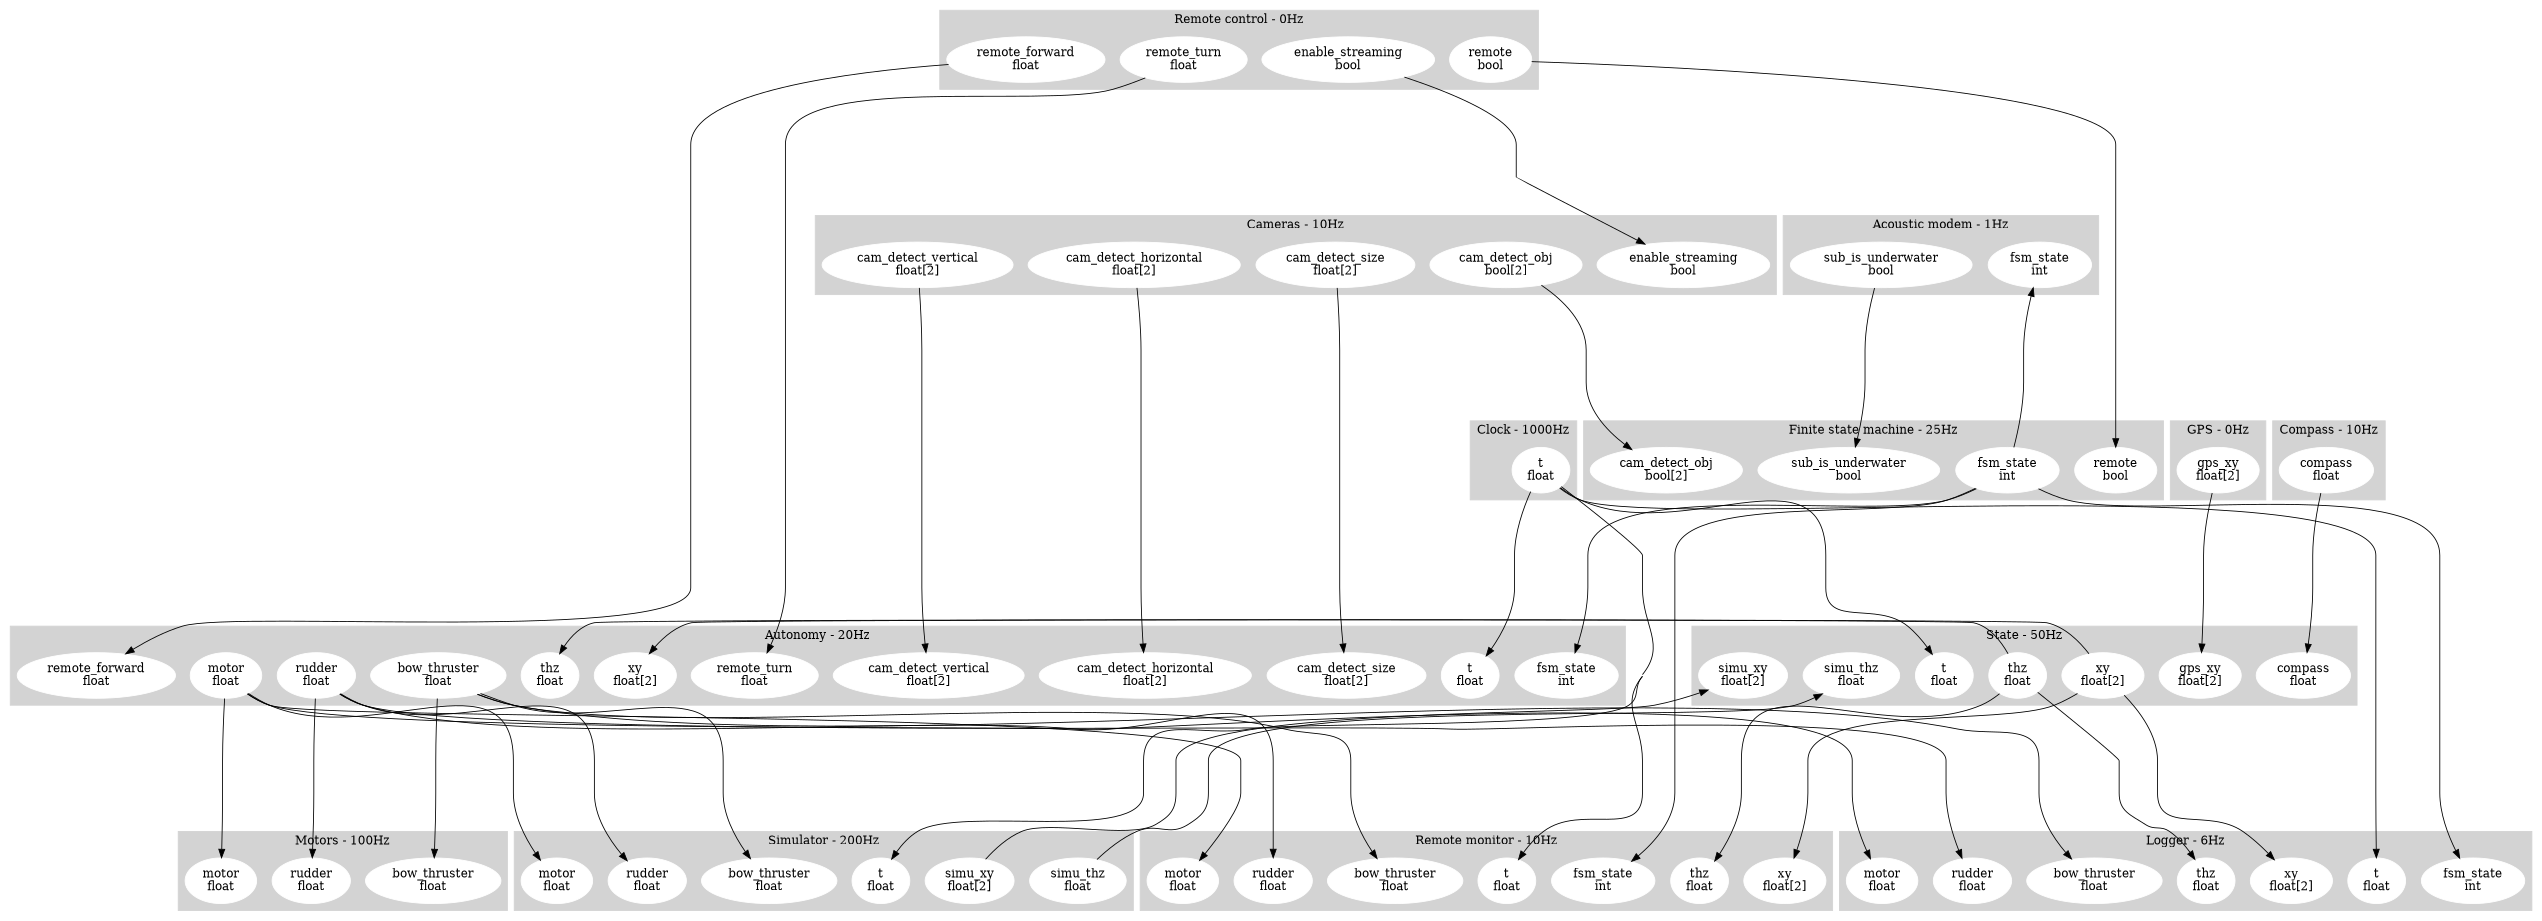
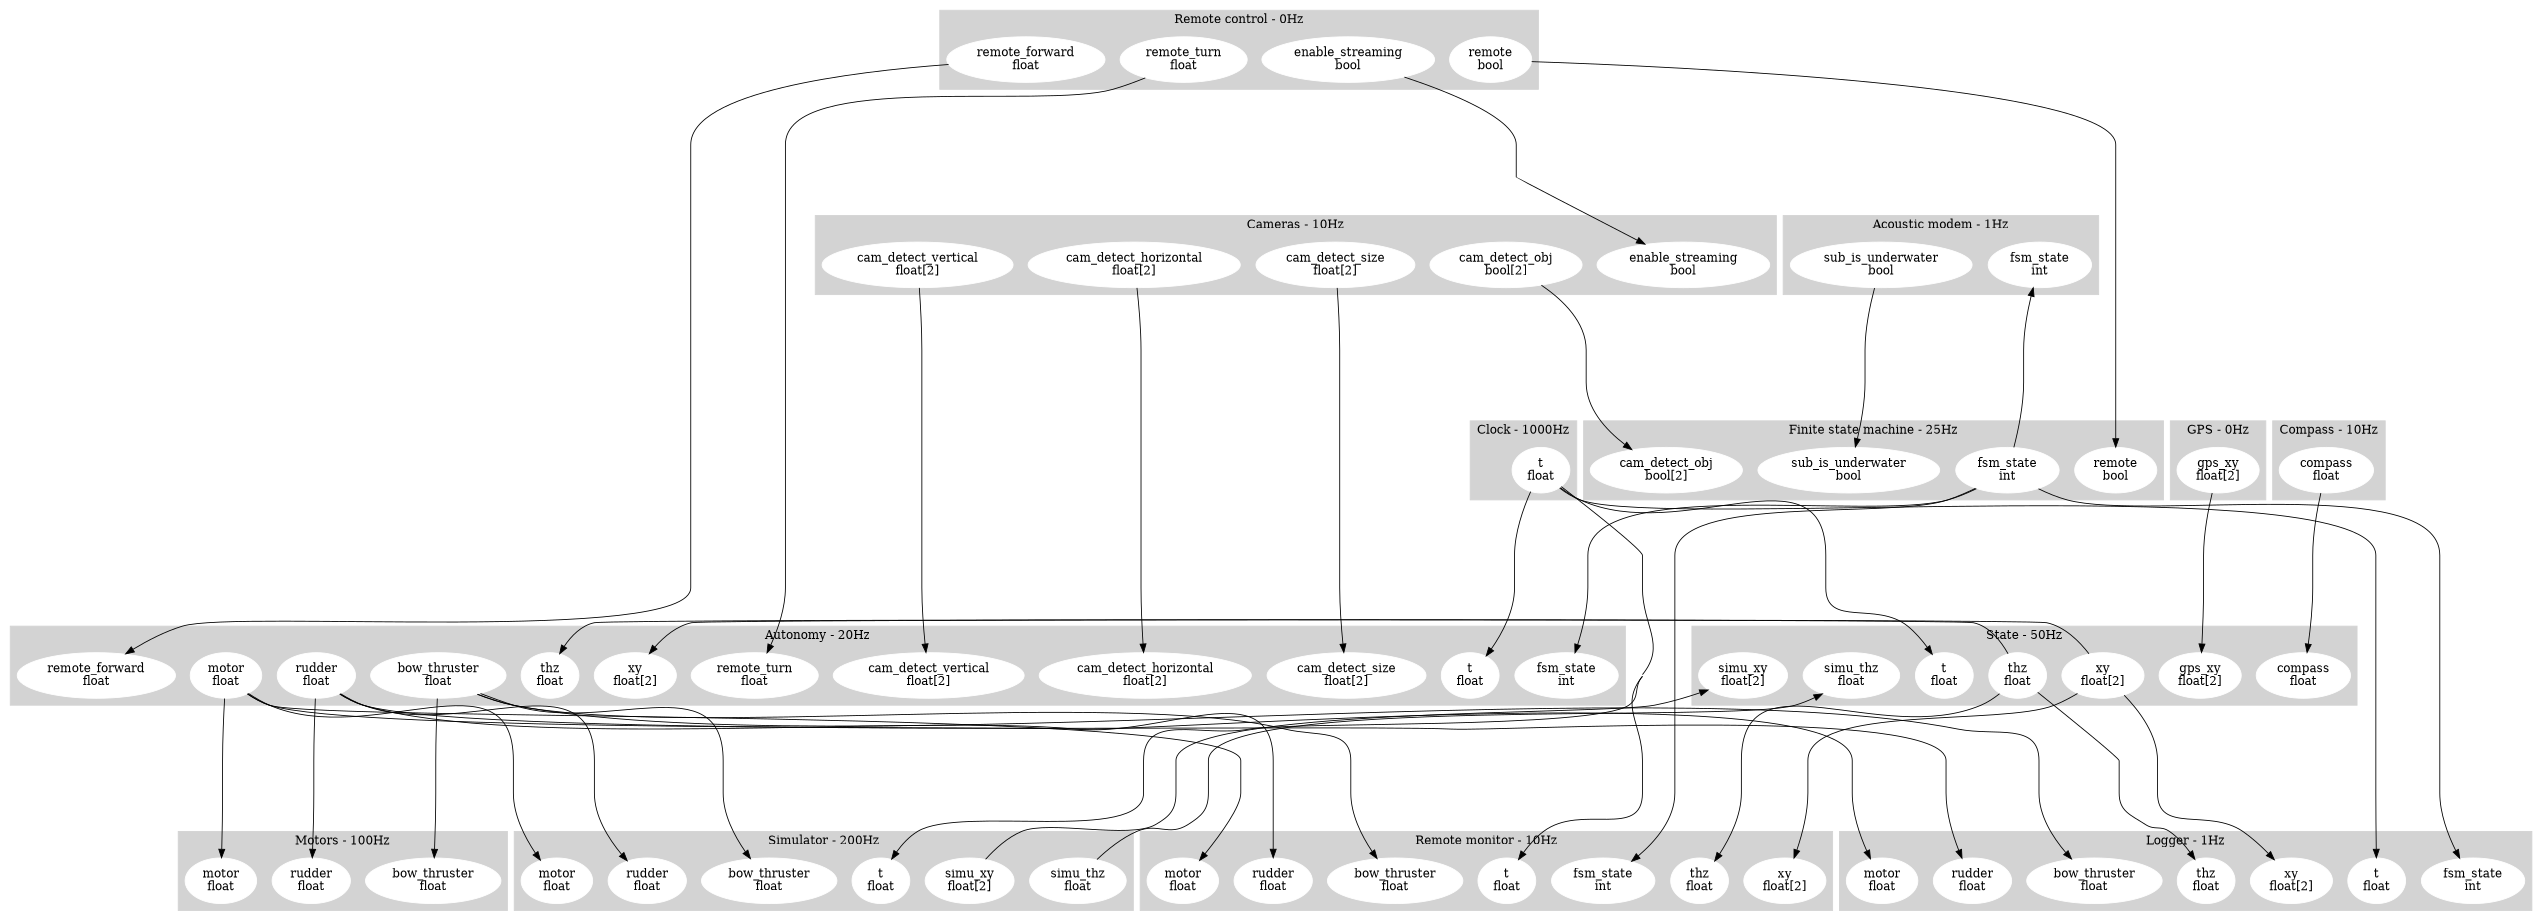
cluster "Logger - 6Hz": label "Logger - 6Hz" -> "Logger - 1Hz"
